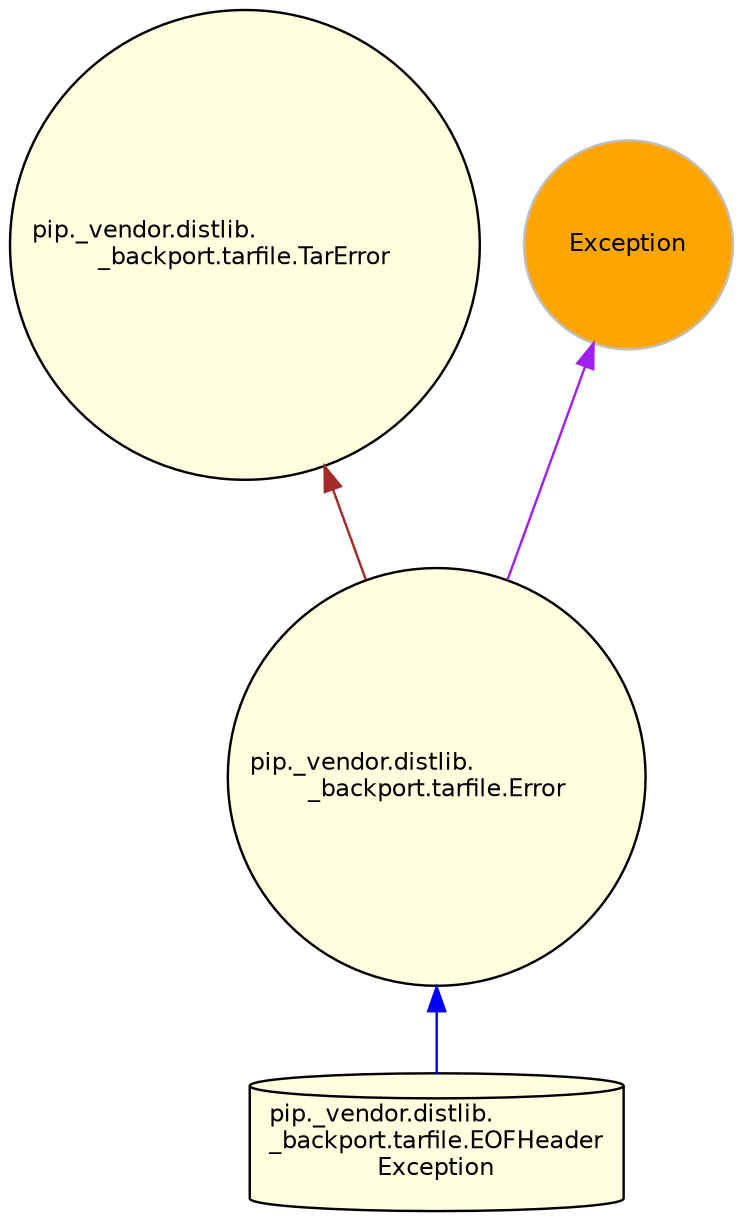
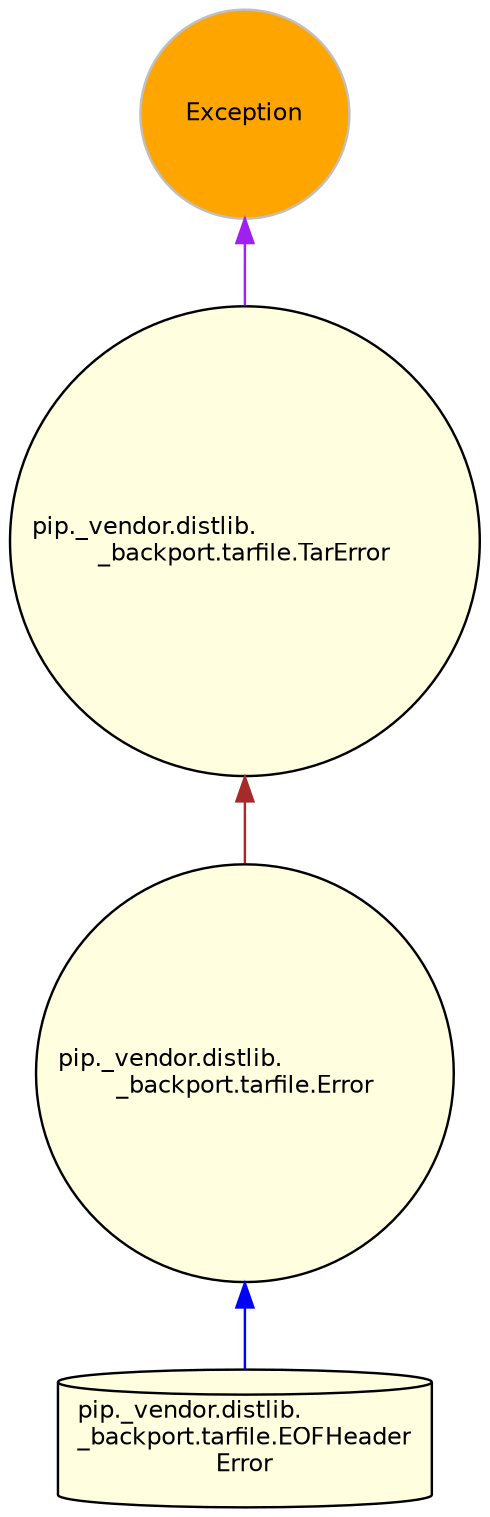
edge "pip._vendor.distlib. _backport.tarfile.Error" -> "Exception": now "pip._vendor.distlib. _backport.tarfile.TarError" -> "Exception"
node "pip._vendor.distlib. _backport.tarfile.EOFHeader Exception": label "pip._vendor.distlib. _backport.tarfile.EOFHeader Exception" -> "pip._vendor.distlib. _backport.tarfile.EOFHeader Error"
